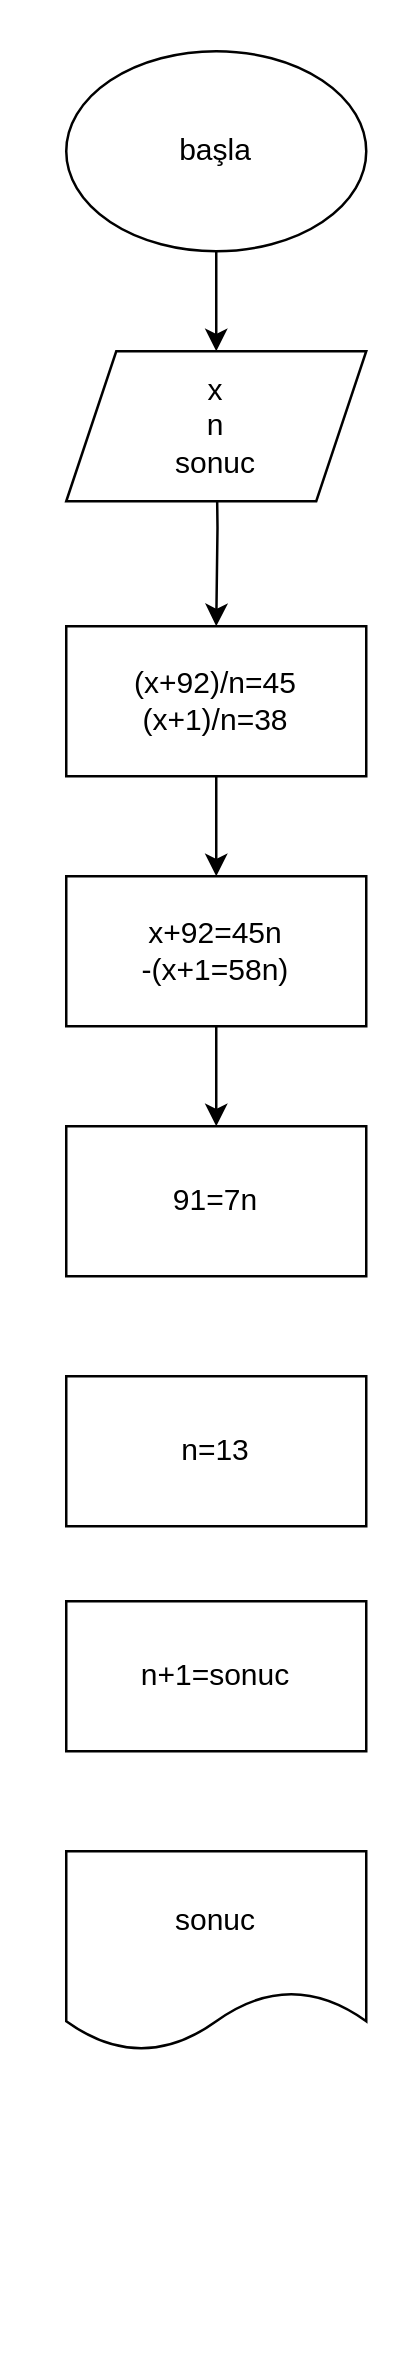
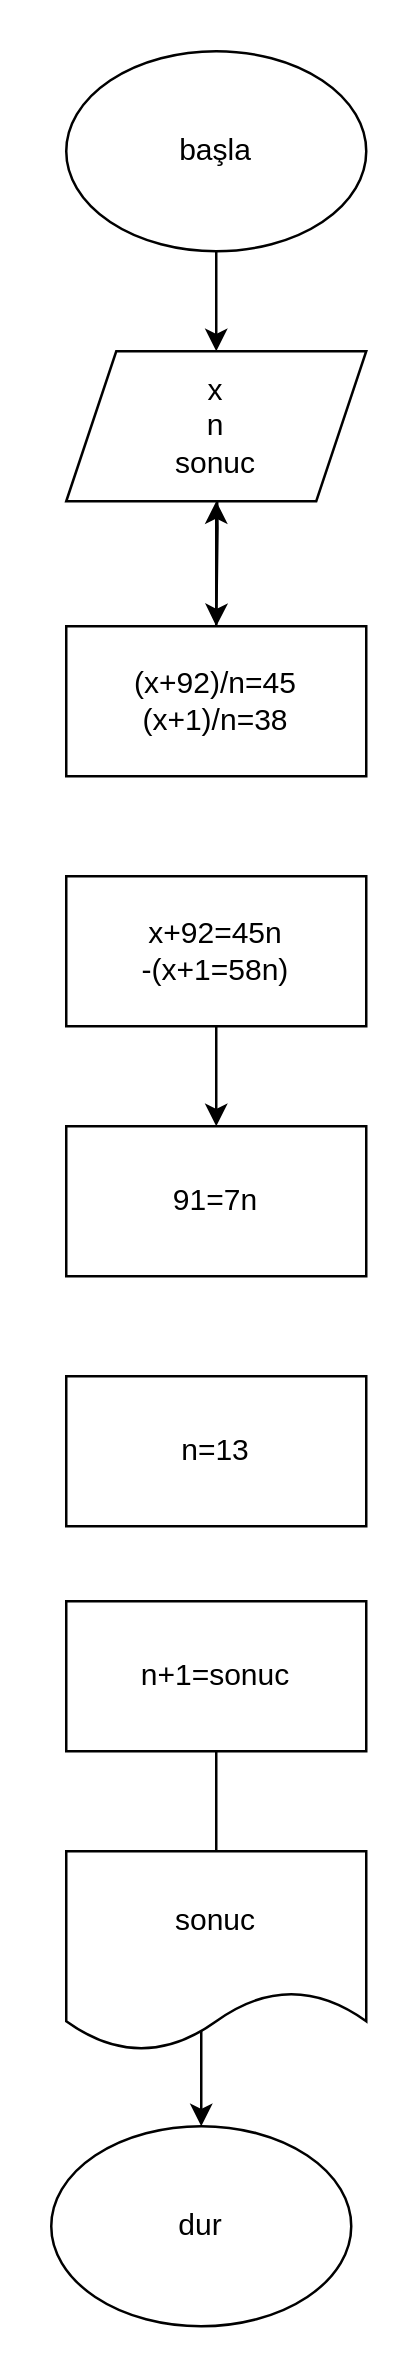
edge "(x+92)/n=45 (x+1)/n=38" -> "x+92=45n -(x+1=58n)": now "(x+92)/n=45 (x+1)/n=38" -> "x n sonuc"
edge "n+1=sonuc" -> "dur": added
node "dur": added
